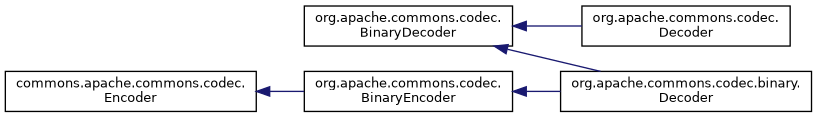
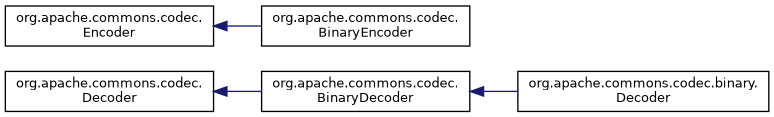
edge "org.apache.commons.codec. Decoder" -> "org.apache.commons.codec. BinaryDecoder": reversed
node "commons.apache.commons.codec. Encoder": label "commons.apache.commons.codec. Encoder" -> "org.apache.commons.codec. Encoder"
edge "org.apache.commons.codec.binary. Decoder" -> "org.apache.commons.codec. BinaryEncoder": removed
